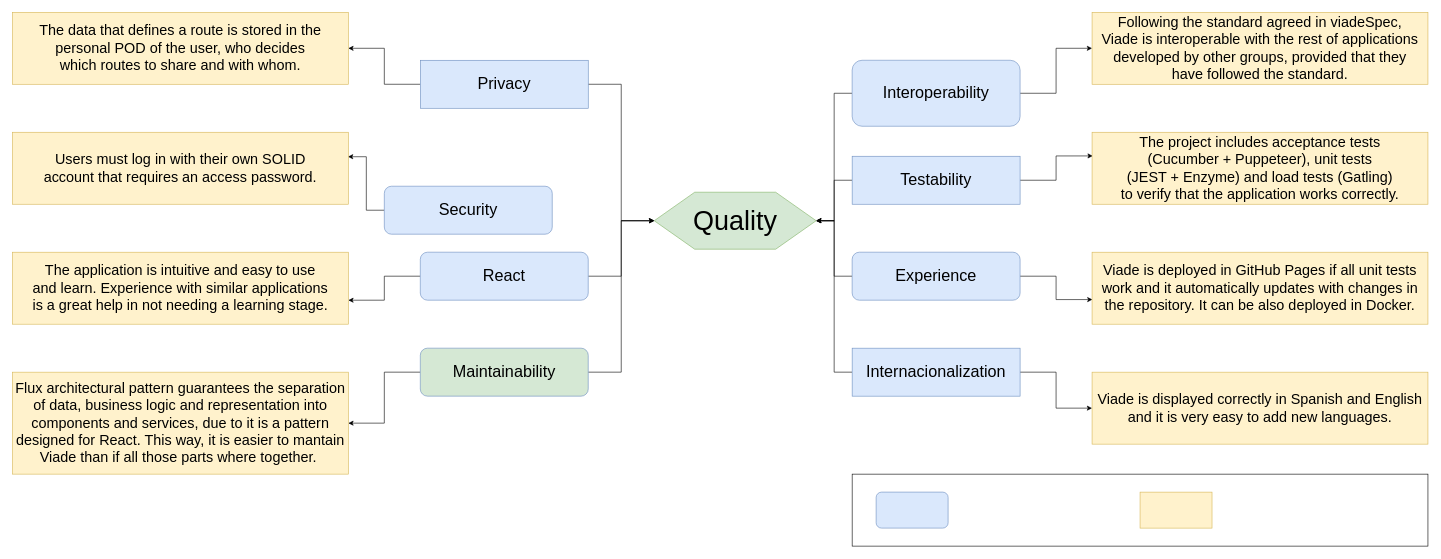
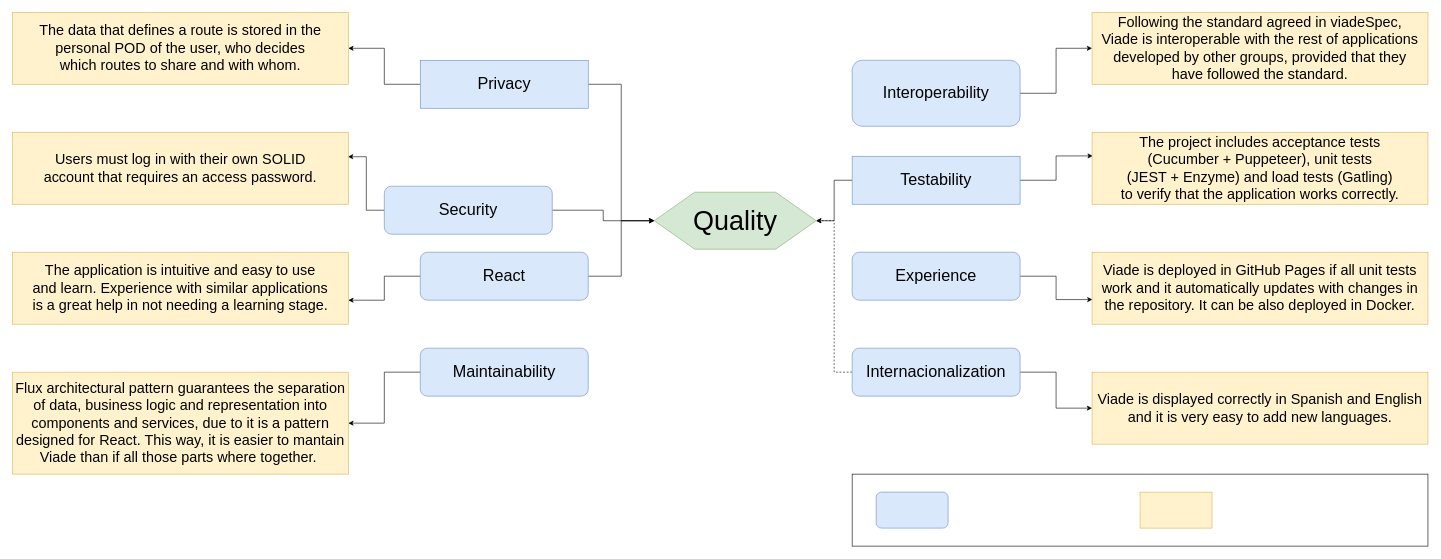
edge "Interoperability" -> "Quality": removed
edge "Security" -> "Quality": added
edge "Experience" -> "Quality": removed
edge "Internacionalization" -> "Quality": style solid -> dashed
edge "Maintainability" -> "Quality": removed
node "Maintainability": fillcolor #d5e8d4 -> #dae8fc
node "Internacionalization": shape rectangle -> rounded rectangle
